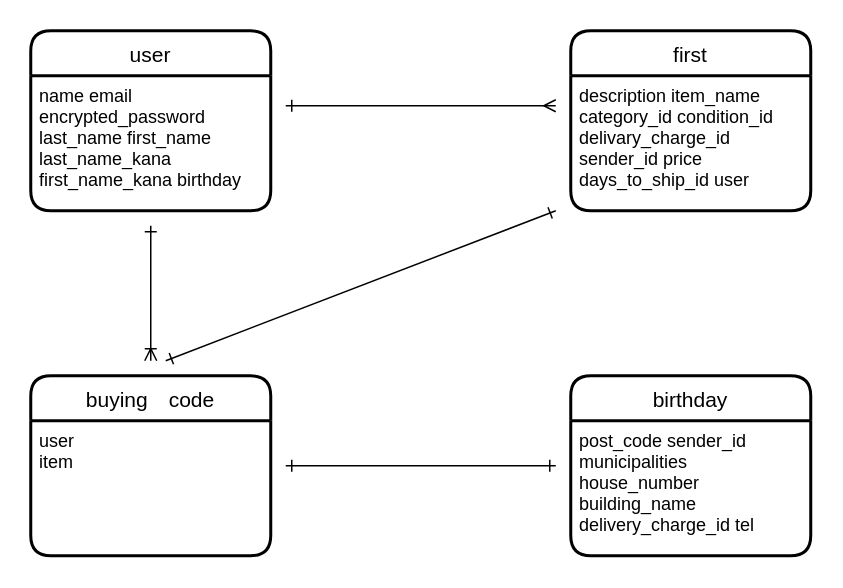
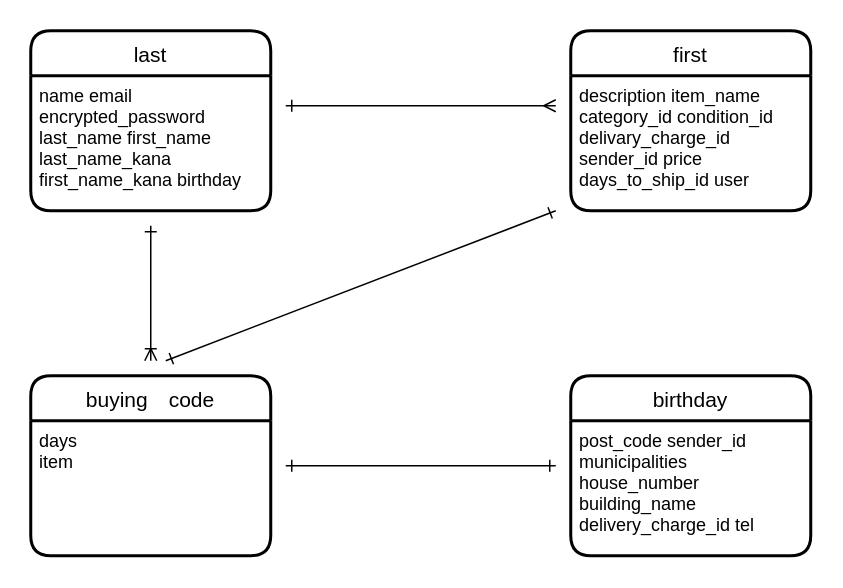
node "user": label "user" -> "last"
node "user item": label "user item" -> "days item"
